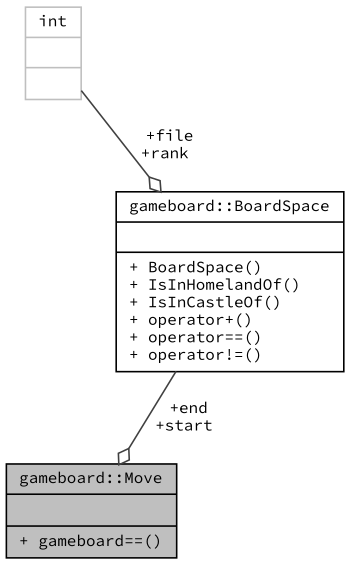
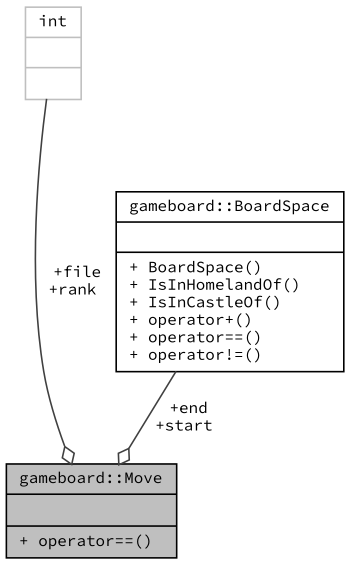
edge "int" -> "gameboard::BoardSpace": now "int" -> "gameboard::Move"
node "gameboard::Move": text "+ gameboard==()" -> "+ operator==()"
